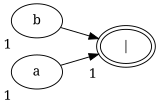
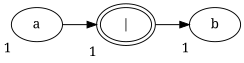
edge "b 1" -> "| 1": reversed
